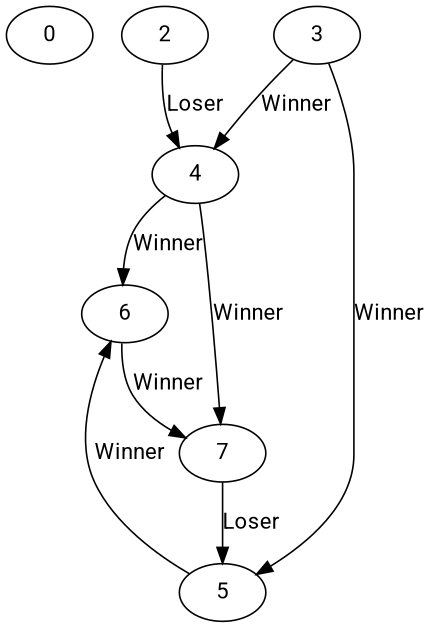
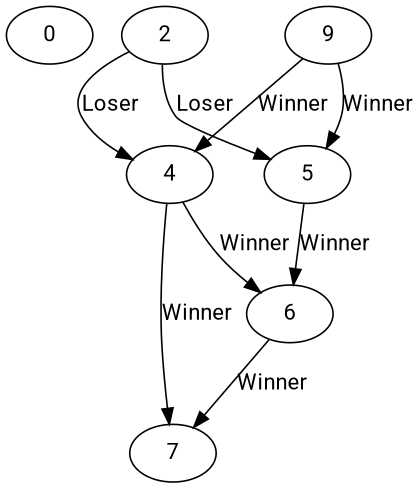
node "3": label "3" -> "9"
edge "7" -> "5": now "2" -> "5"
